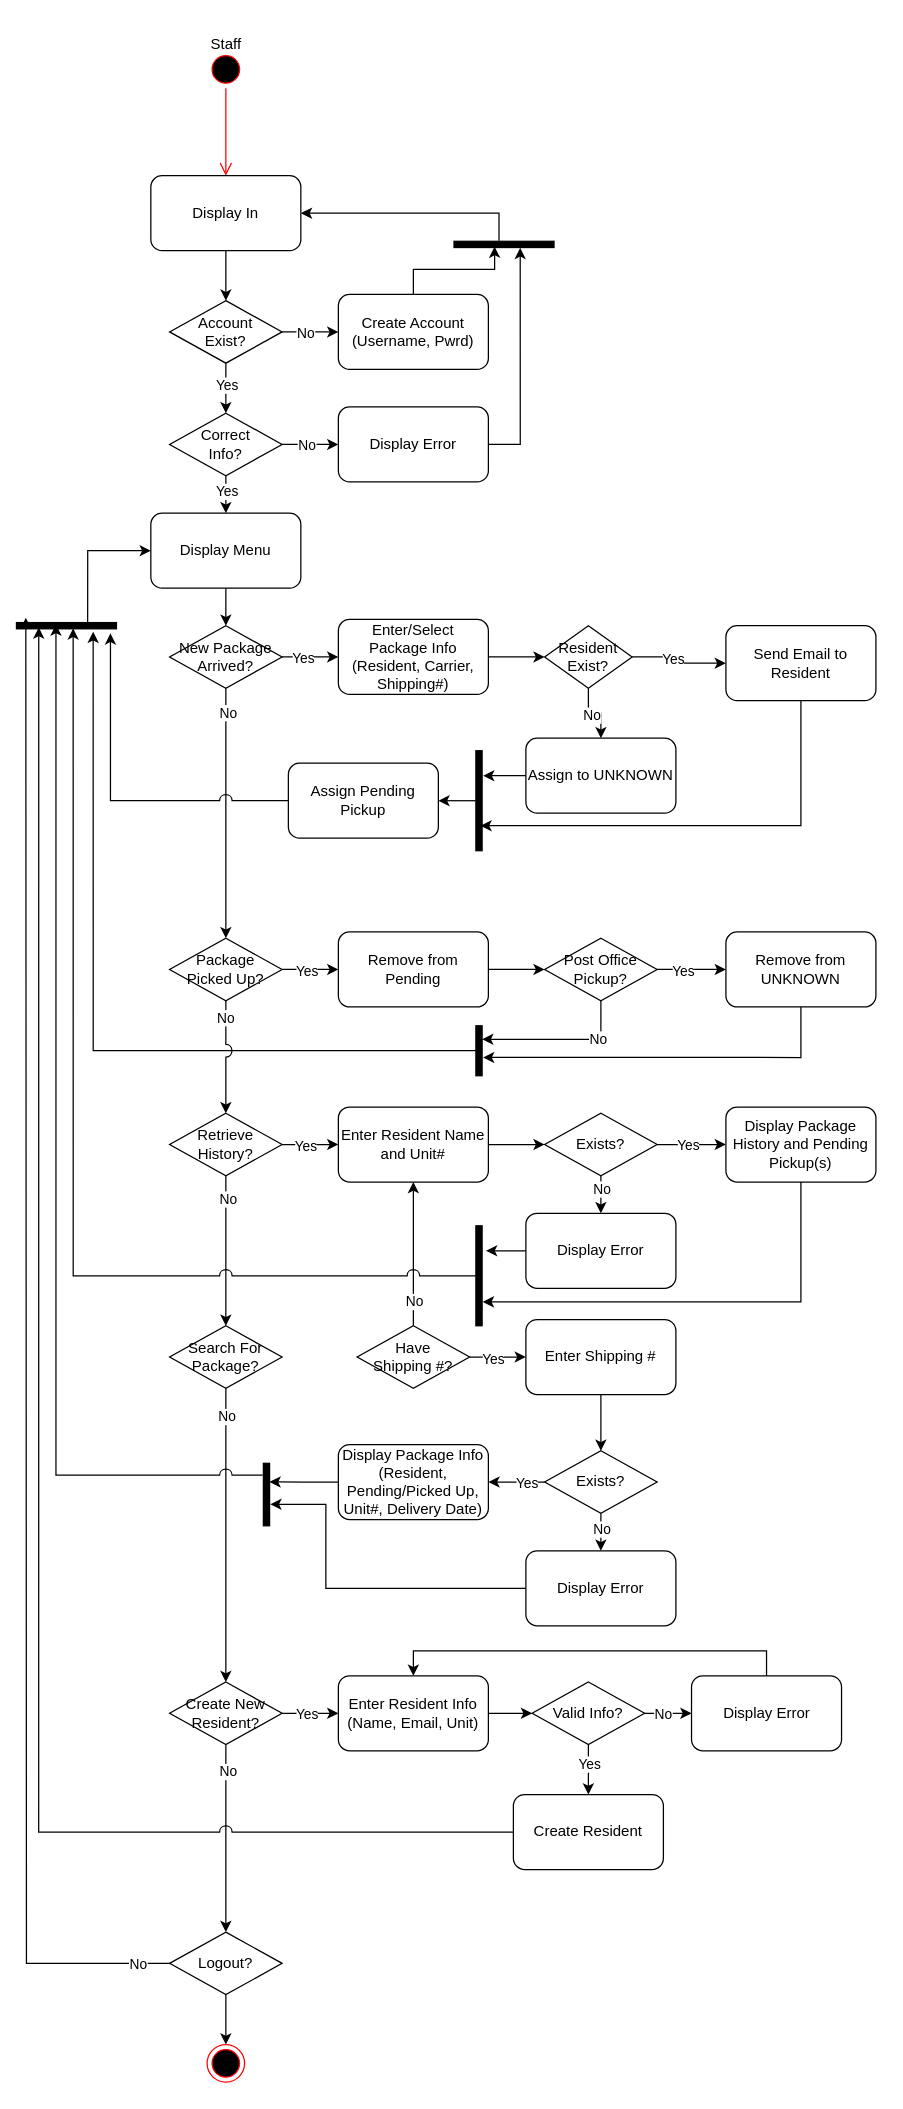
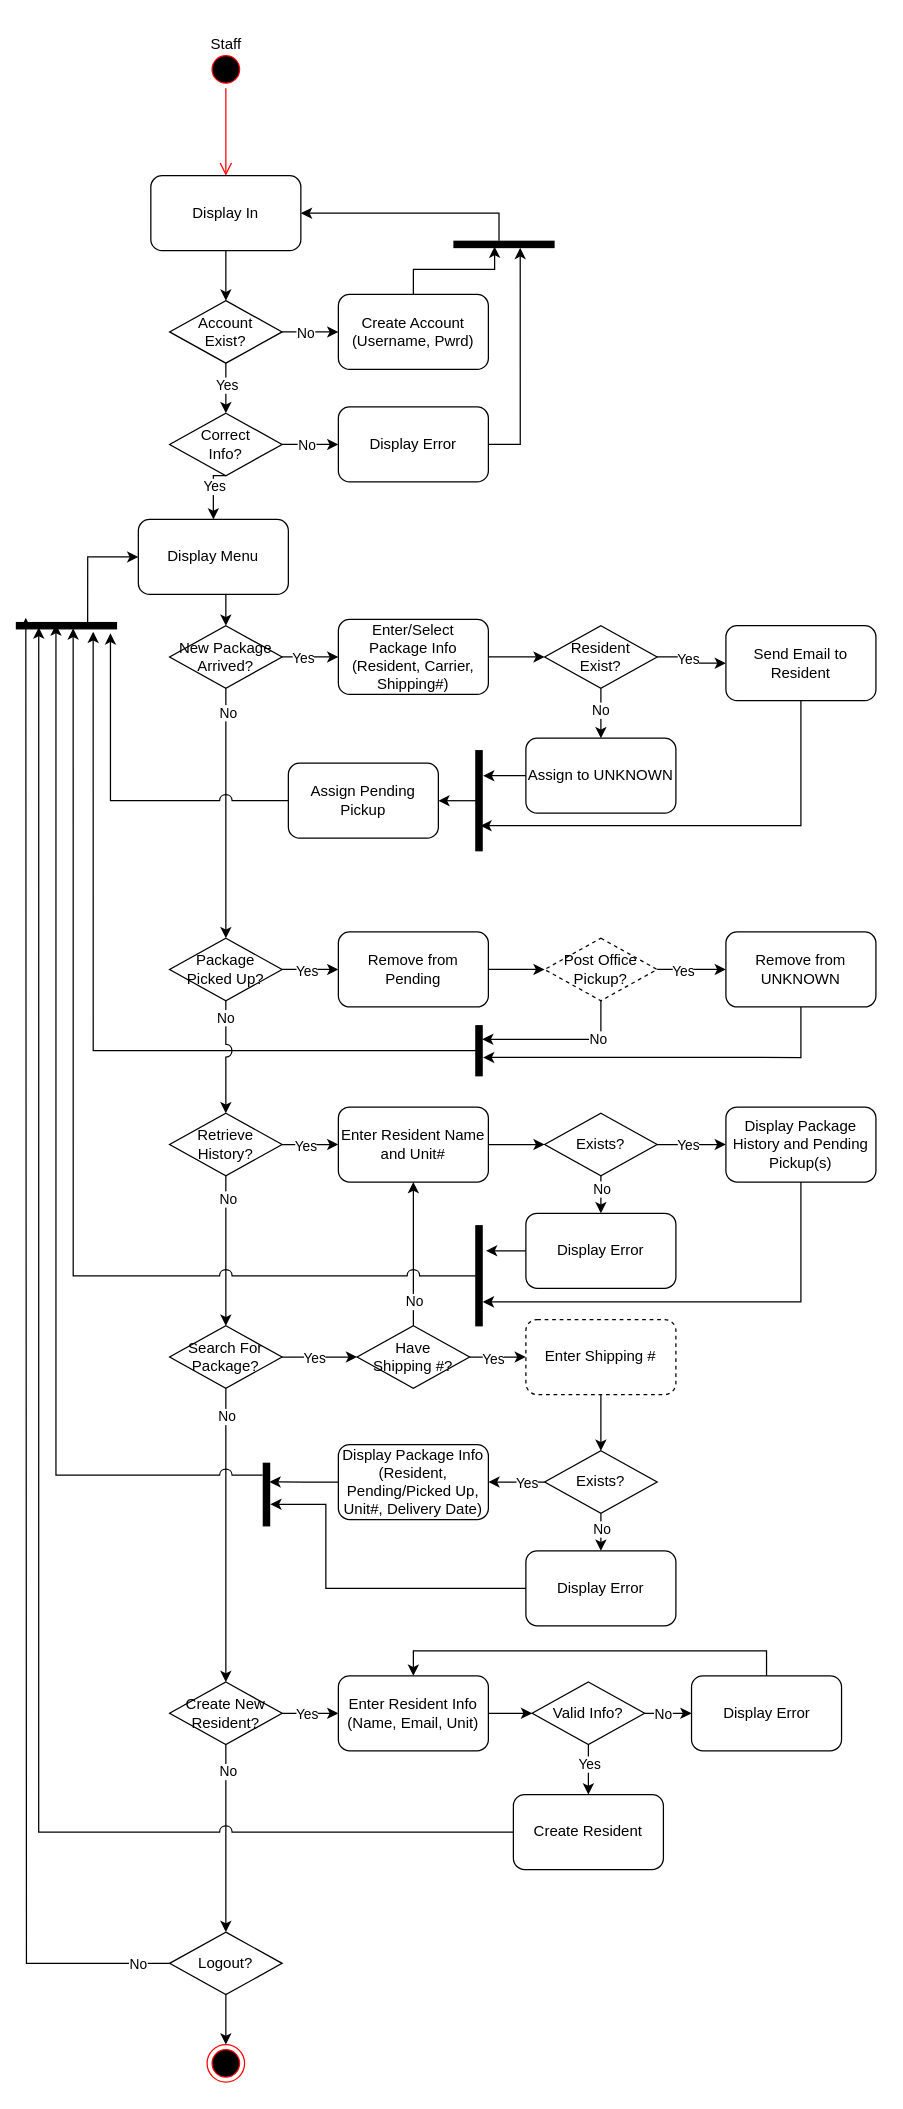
node "Display Menu": moved (226, 551) -> (213, 557)
node "Resident Exist?": size 88x63 -> 113x63
node "Post Office Pickup?": style solid -> dashed
edge "Search For Package?" -> "Have Shipping #?": added, label "Yes"
node "Enter Shipping #": style solid -> dashed
